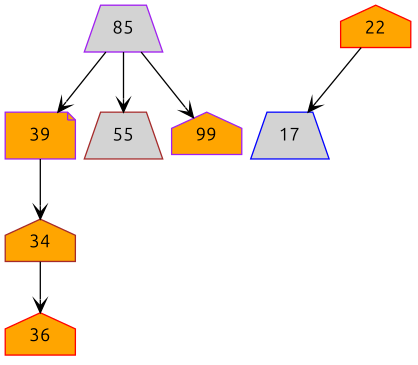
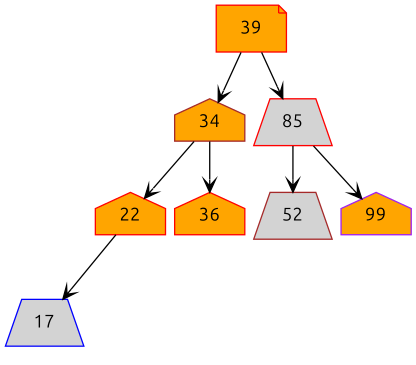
node "85": color purple -> red
edge "85" -> "39": reversed
node "39": color purple -> red
node "55": label "55" -> "52"
edge "34" -> "22": added
